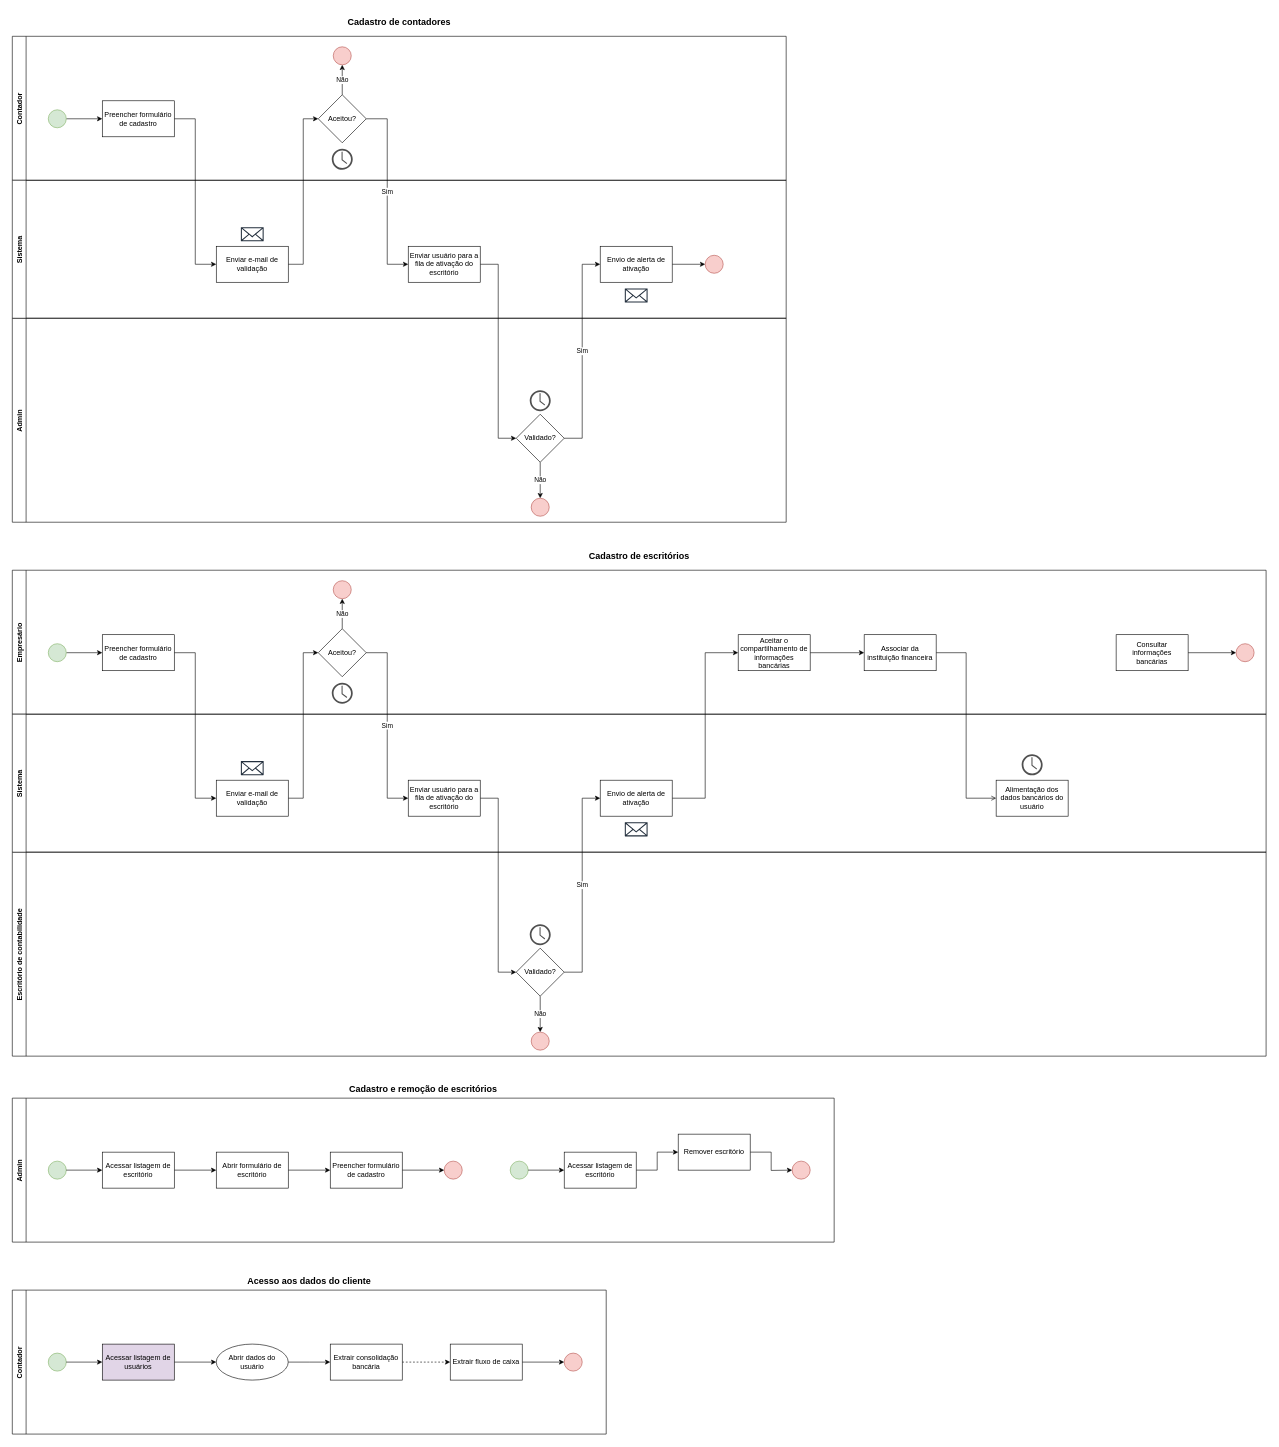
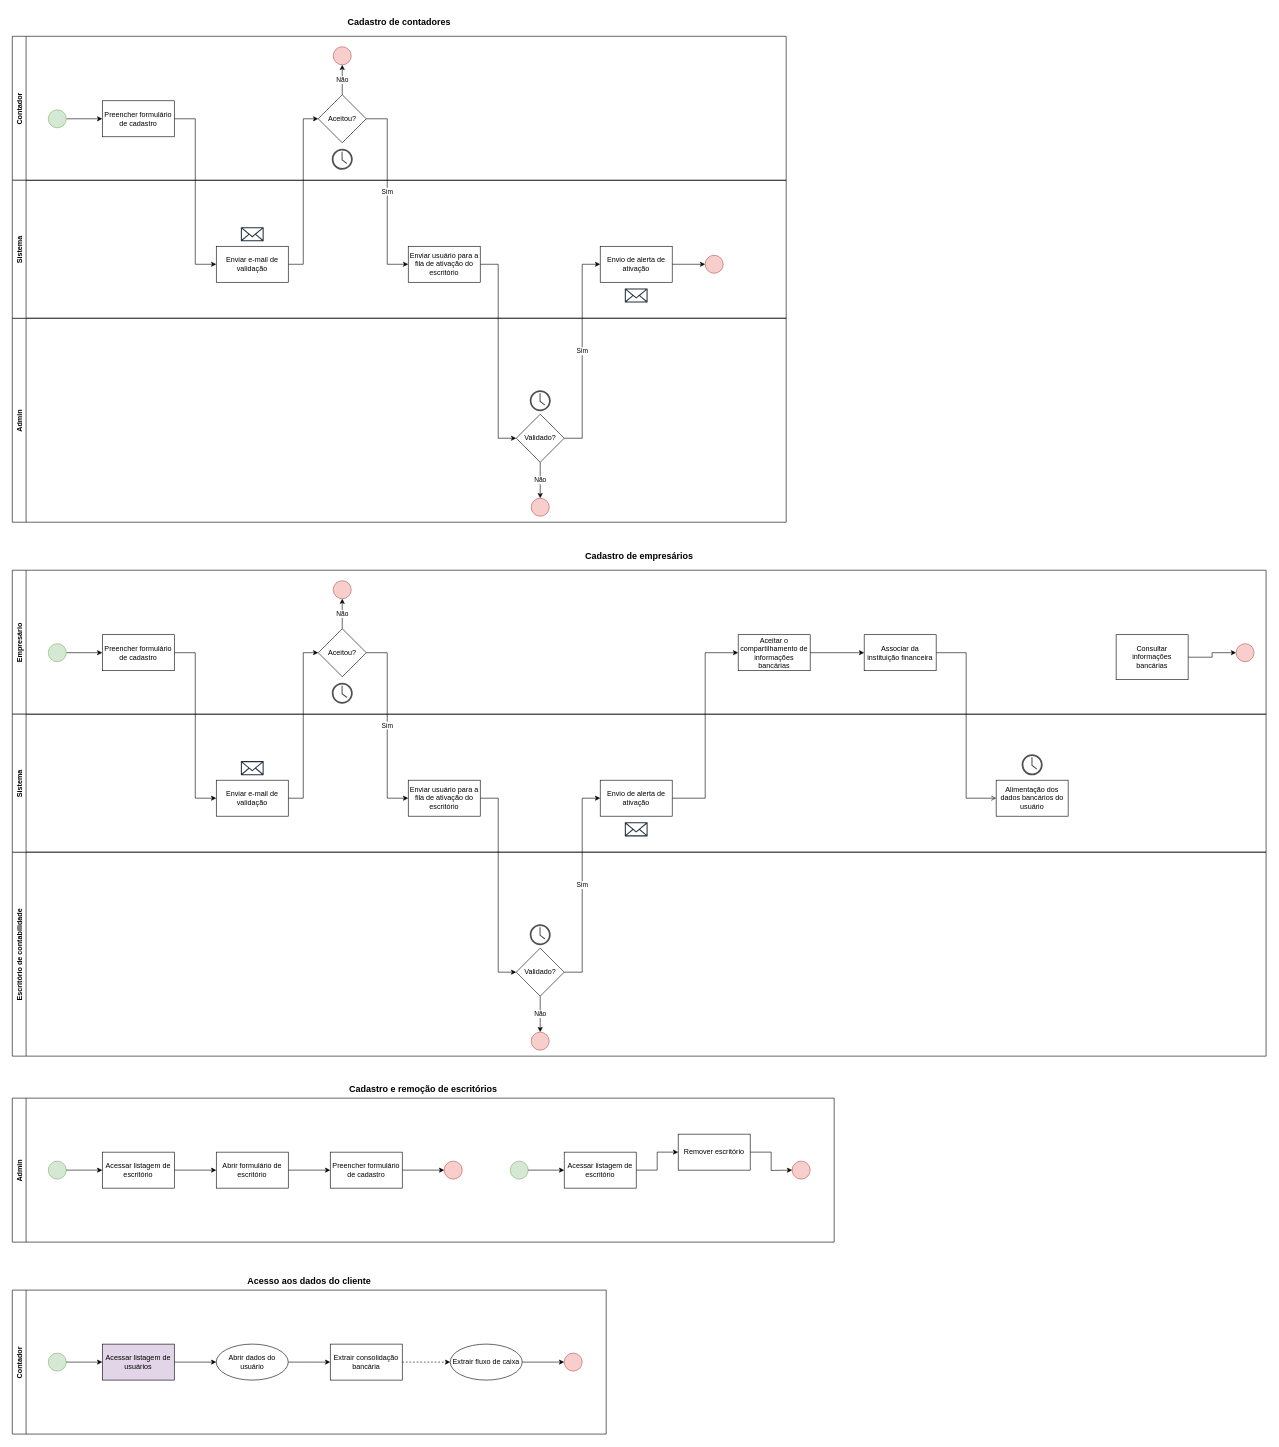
node "Cadastro de escritórios": label "Cadastro de escritórios" -> "Cadastro de empresários"
node "Consultar informações bancárias": size 72x36 -> 72x45
node "Extrair fluxo de caixa": shape rectangle -> ellipse
